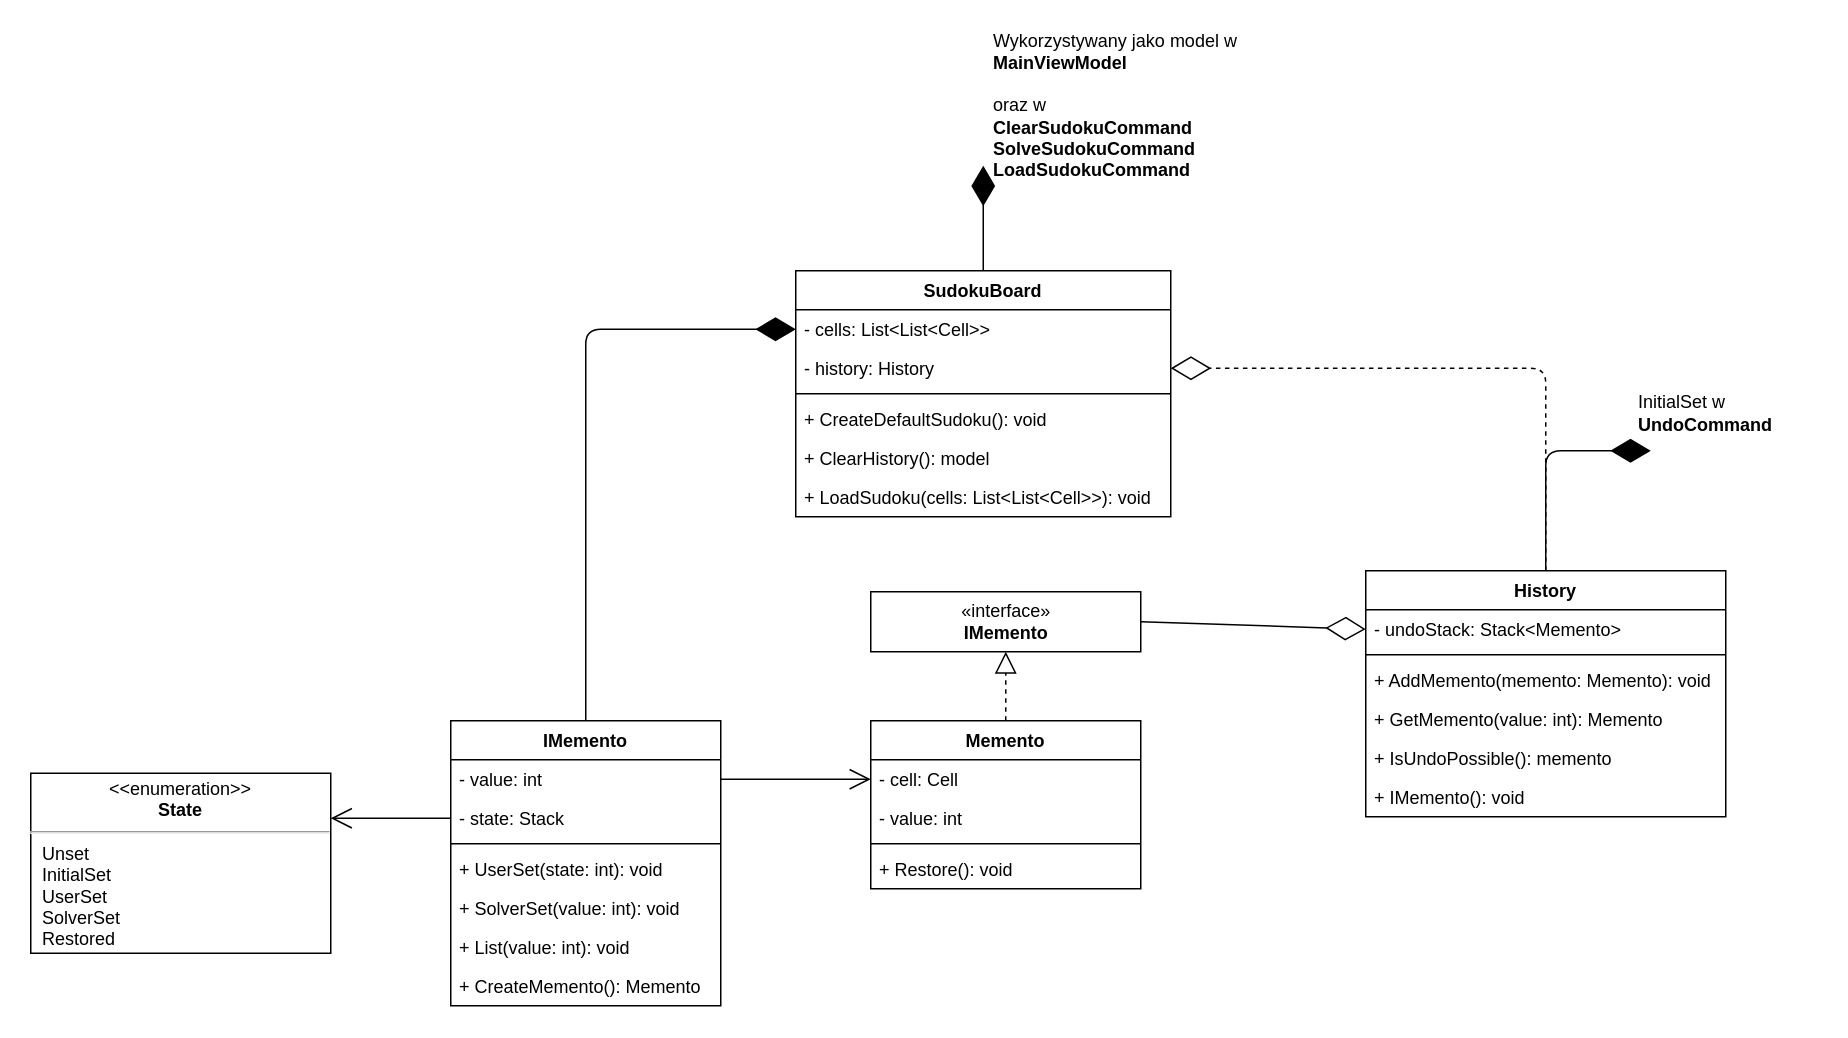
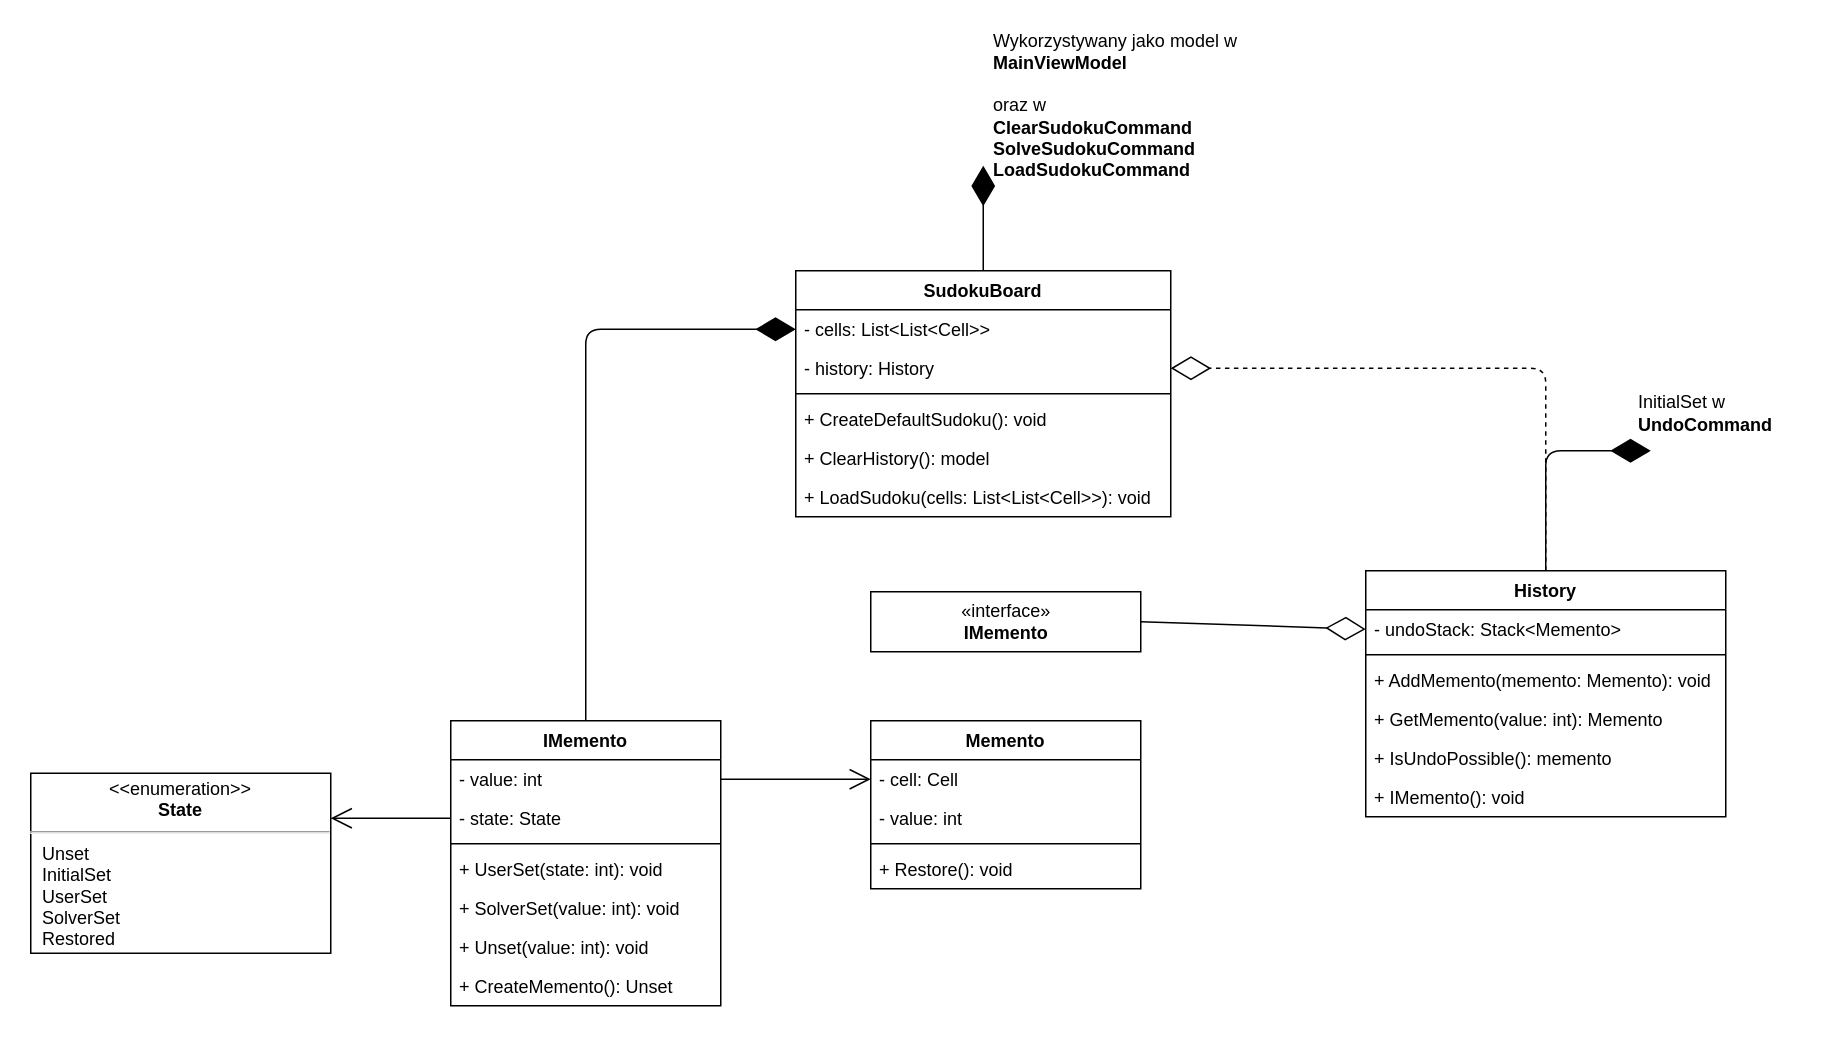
edge "Memento" -> "«interface» IMemento": removed
node "- state: Stack": label "- state: Stack" -> "- state: State"
node "+ List(value: int): void": label "+ List(value: int): void" -> "+ Unset(value: int): void"
node "+ CreateMemento(): Memento": label "+ CreateMemento(): Memento" -> "+ CreateMemento(): Unset"
